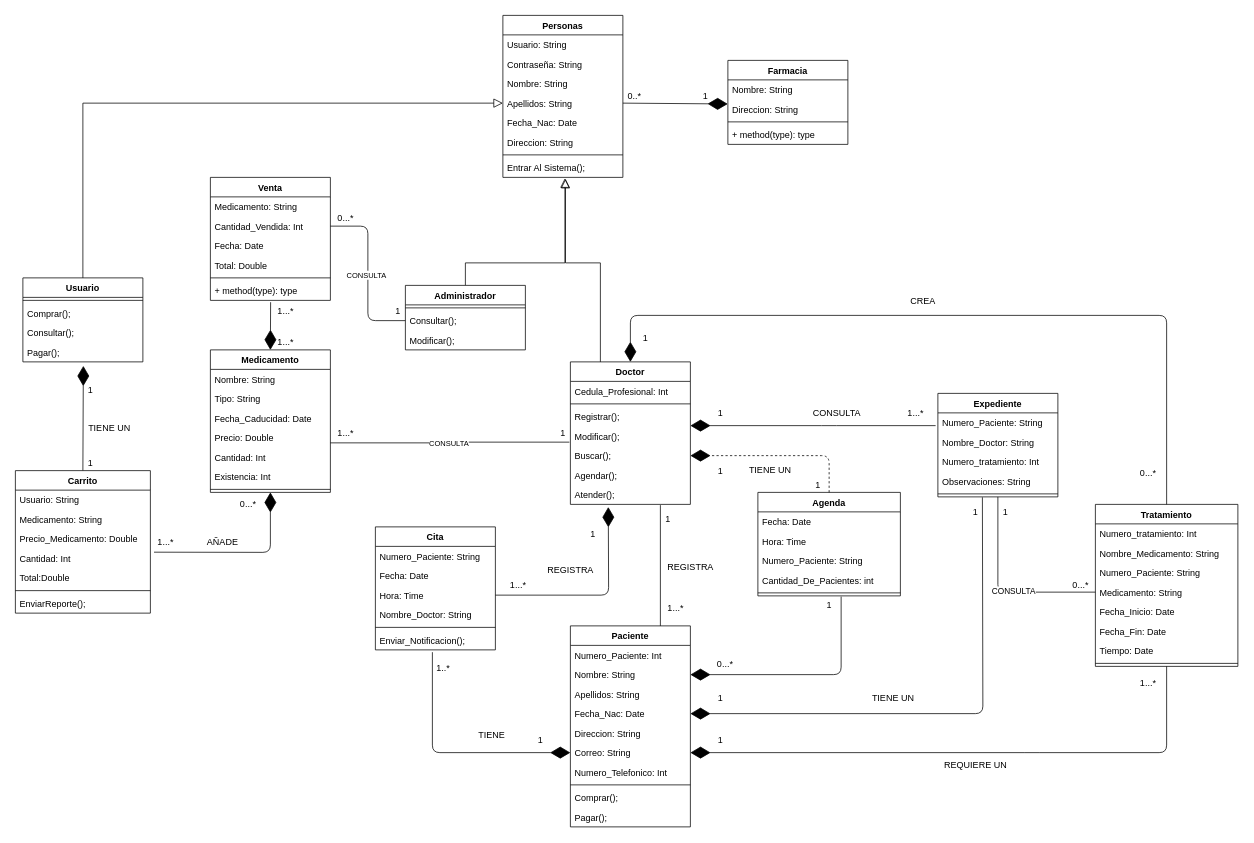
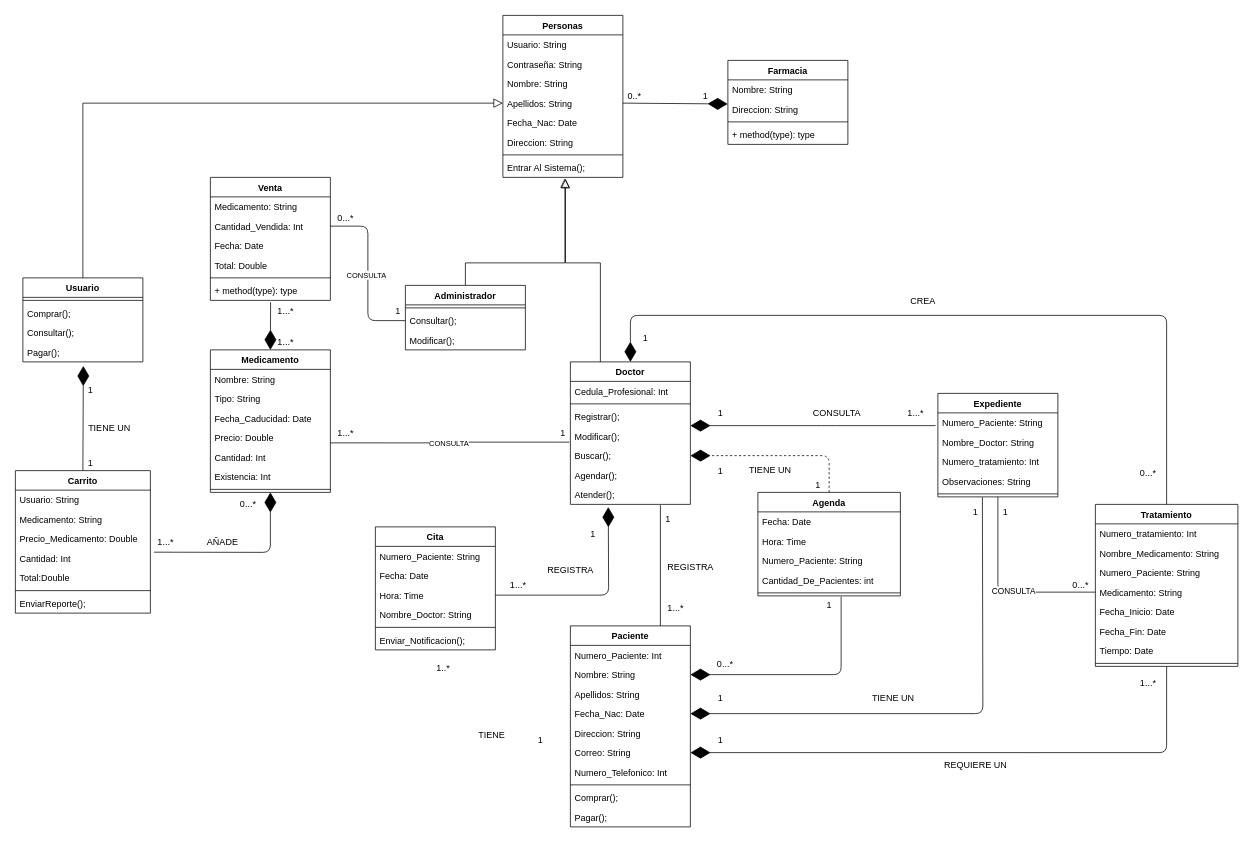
edge "Enviar_Notificacion();" -> "Correo: String": removed
